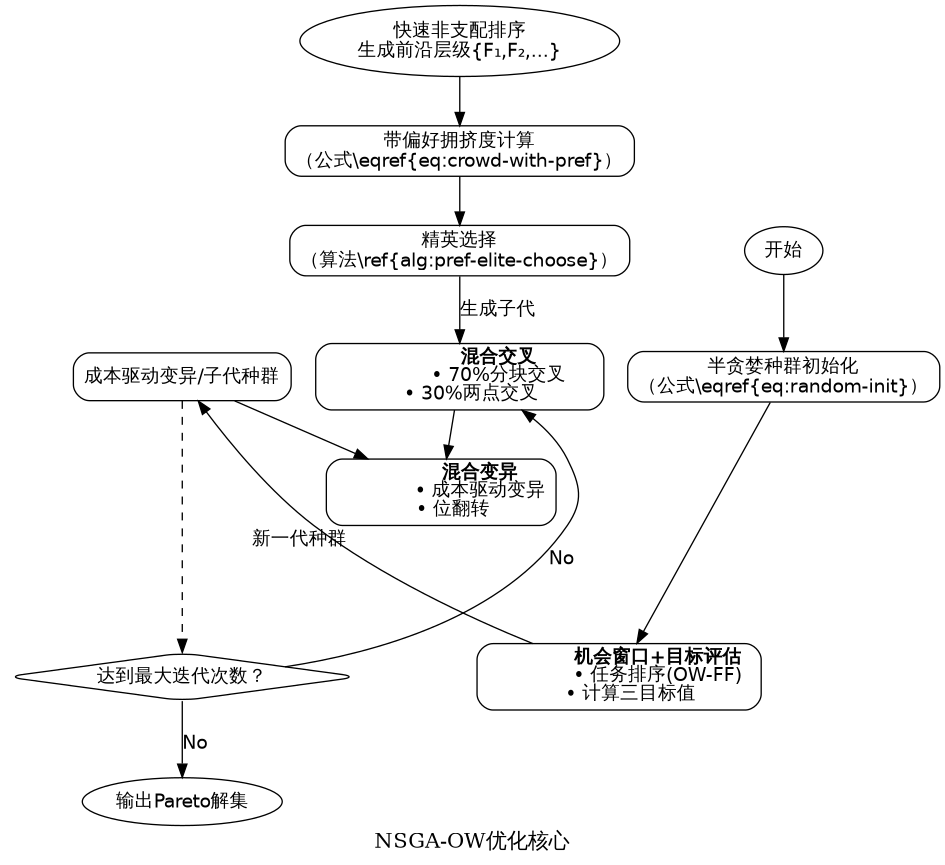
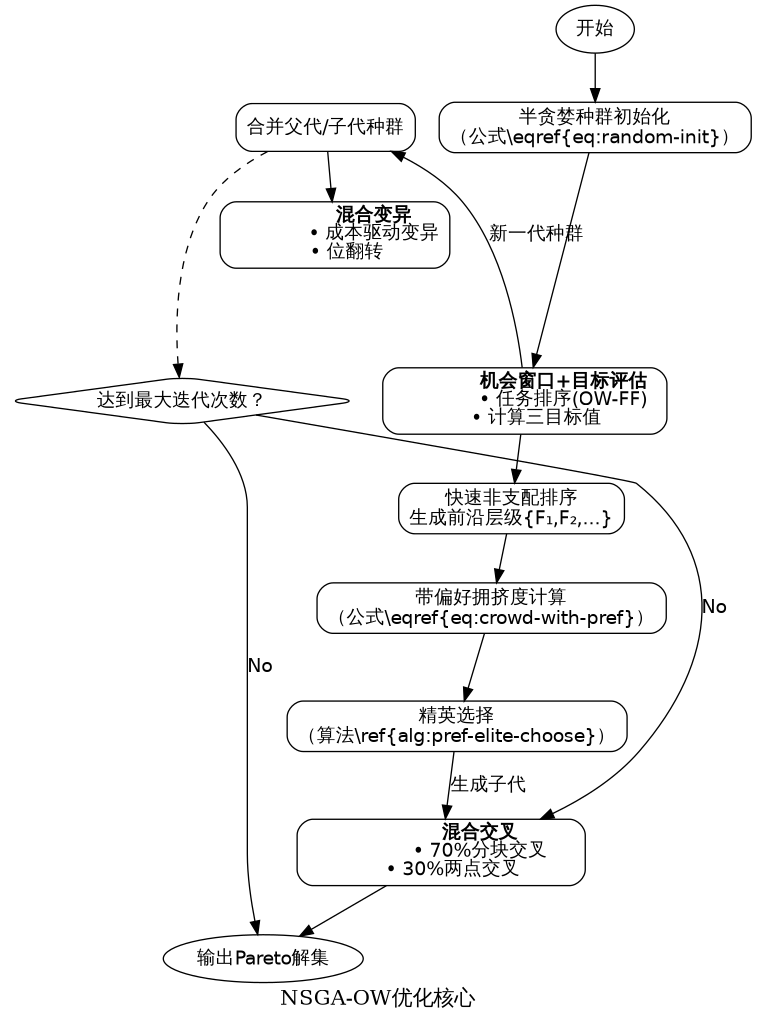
node "快速非支配排序 生成前沿层级{F₁,F₂,...}": shape ellipse -> box
node "成本驱动变异/子代种群": label "成本驱动变异/子代种群" -> "合并父代/子代种群"
edge "混合交叉" -> "混合变异": now "混合交叉" -> "输出Pareto解集"
edge "机会窗口+目标评估" -> "快速非支配排序 生成前沿层级{F₁,F₂,...}": added
